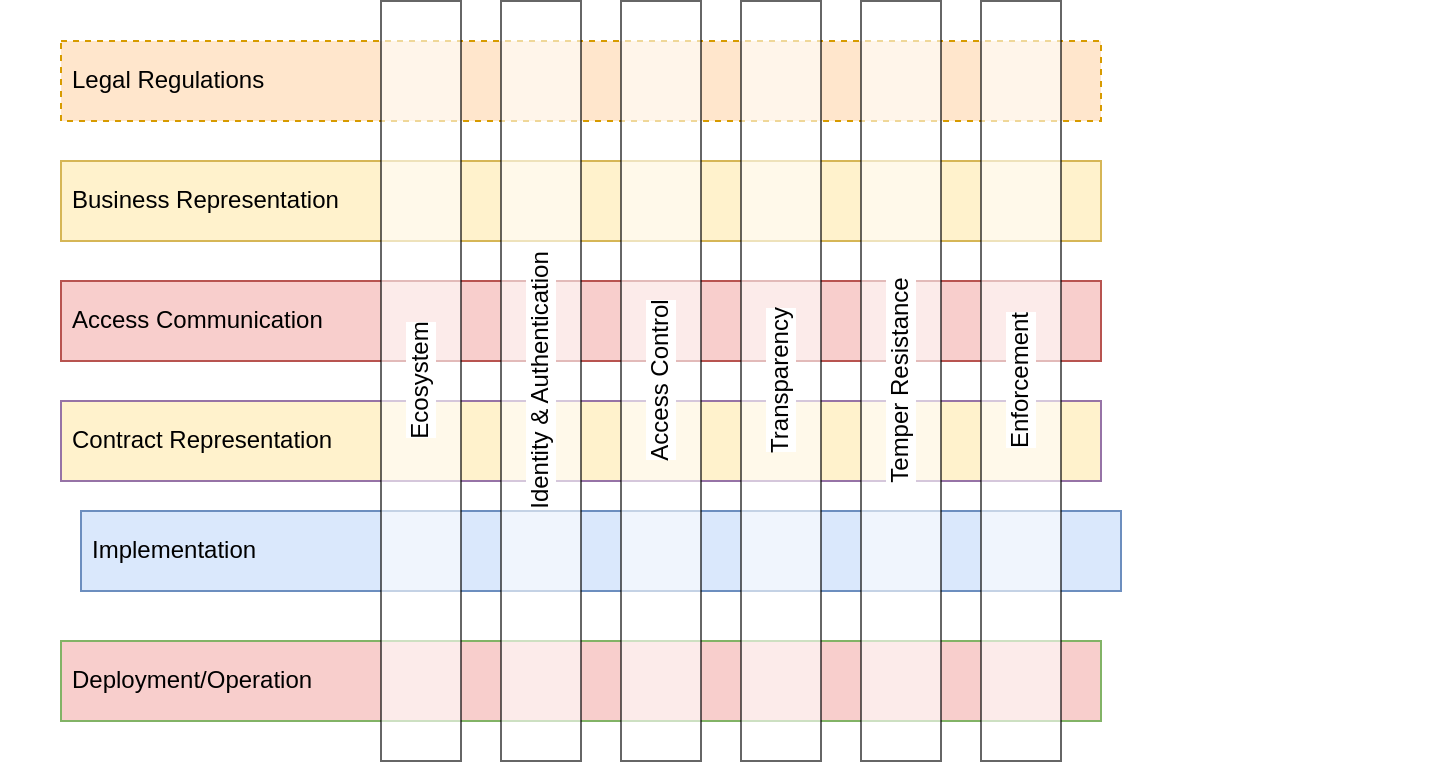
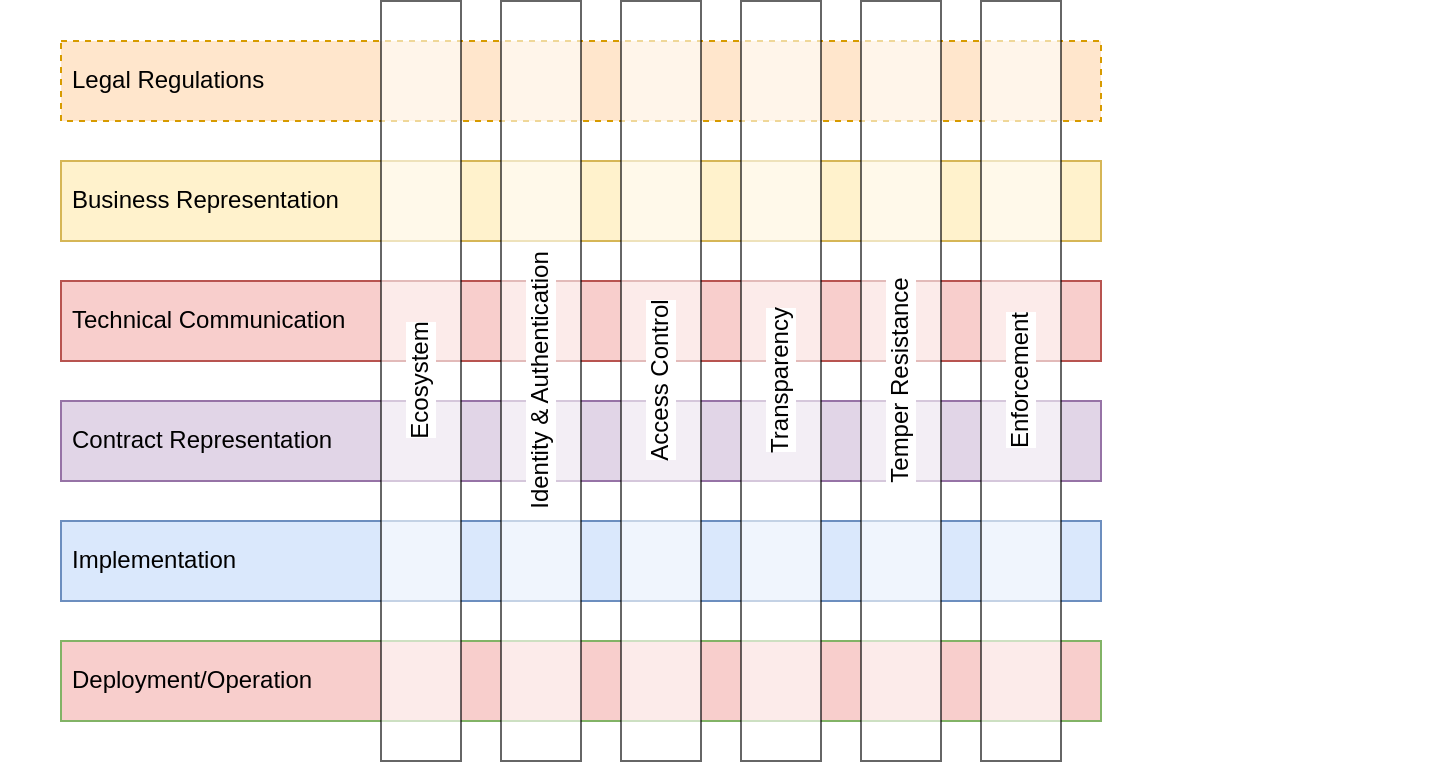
node "Access Communication": label "Access Communication" -> "Technical Communication"
node "Contract Representation": fillcolor #fff2cc -> #e1d5e7
node "Implementation": moved (601, 551) -> (581, 561)
